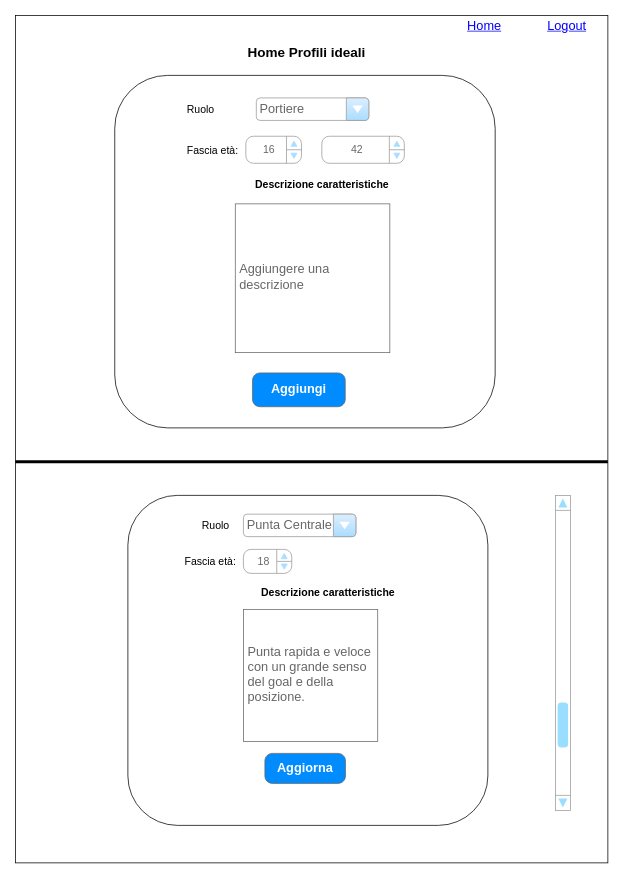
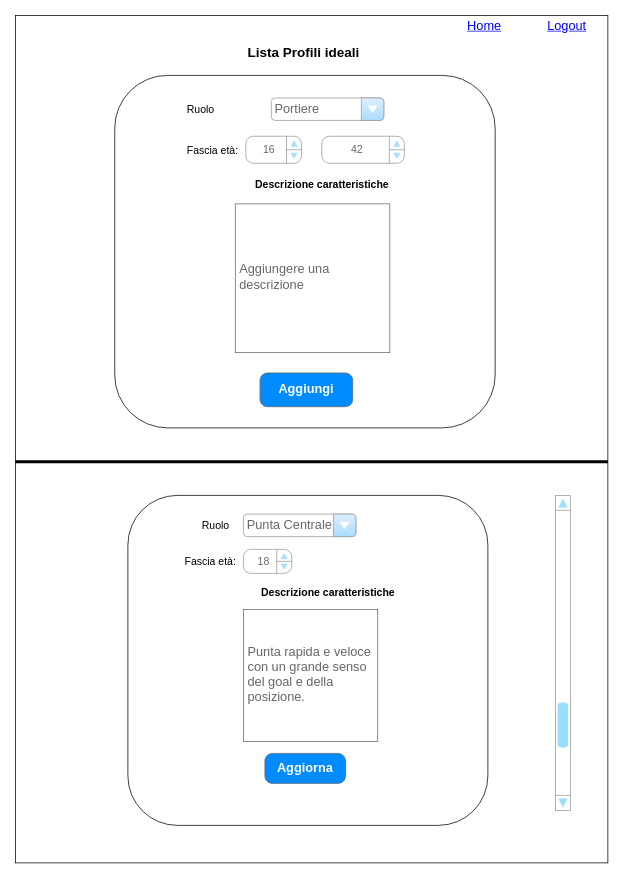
node "Home Profili ideali": label "Home Profili ideali" -> "Lista Profili ideali"
node "Portiere": moved (313, 109) -> (328, 109)
node "Aggiungi": moved (299, 390) -> (306, 390)
